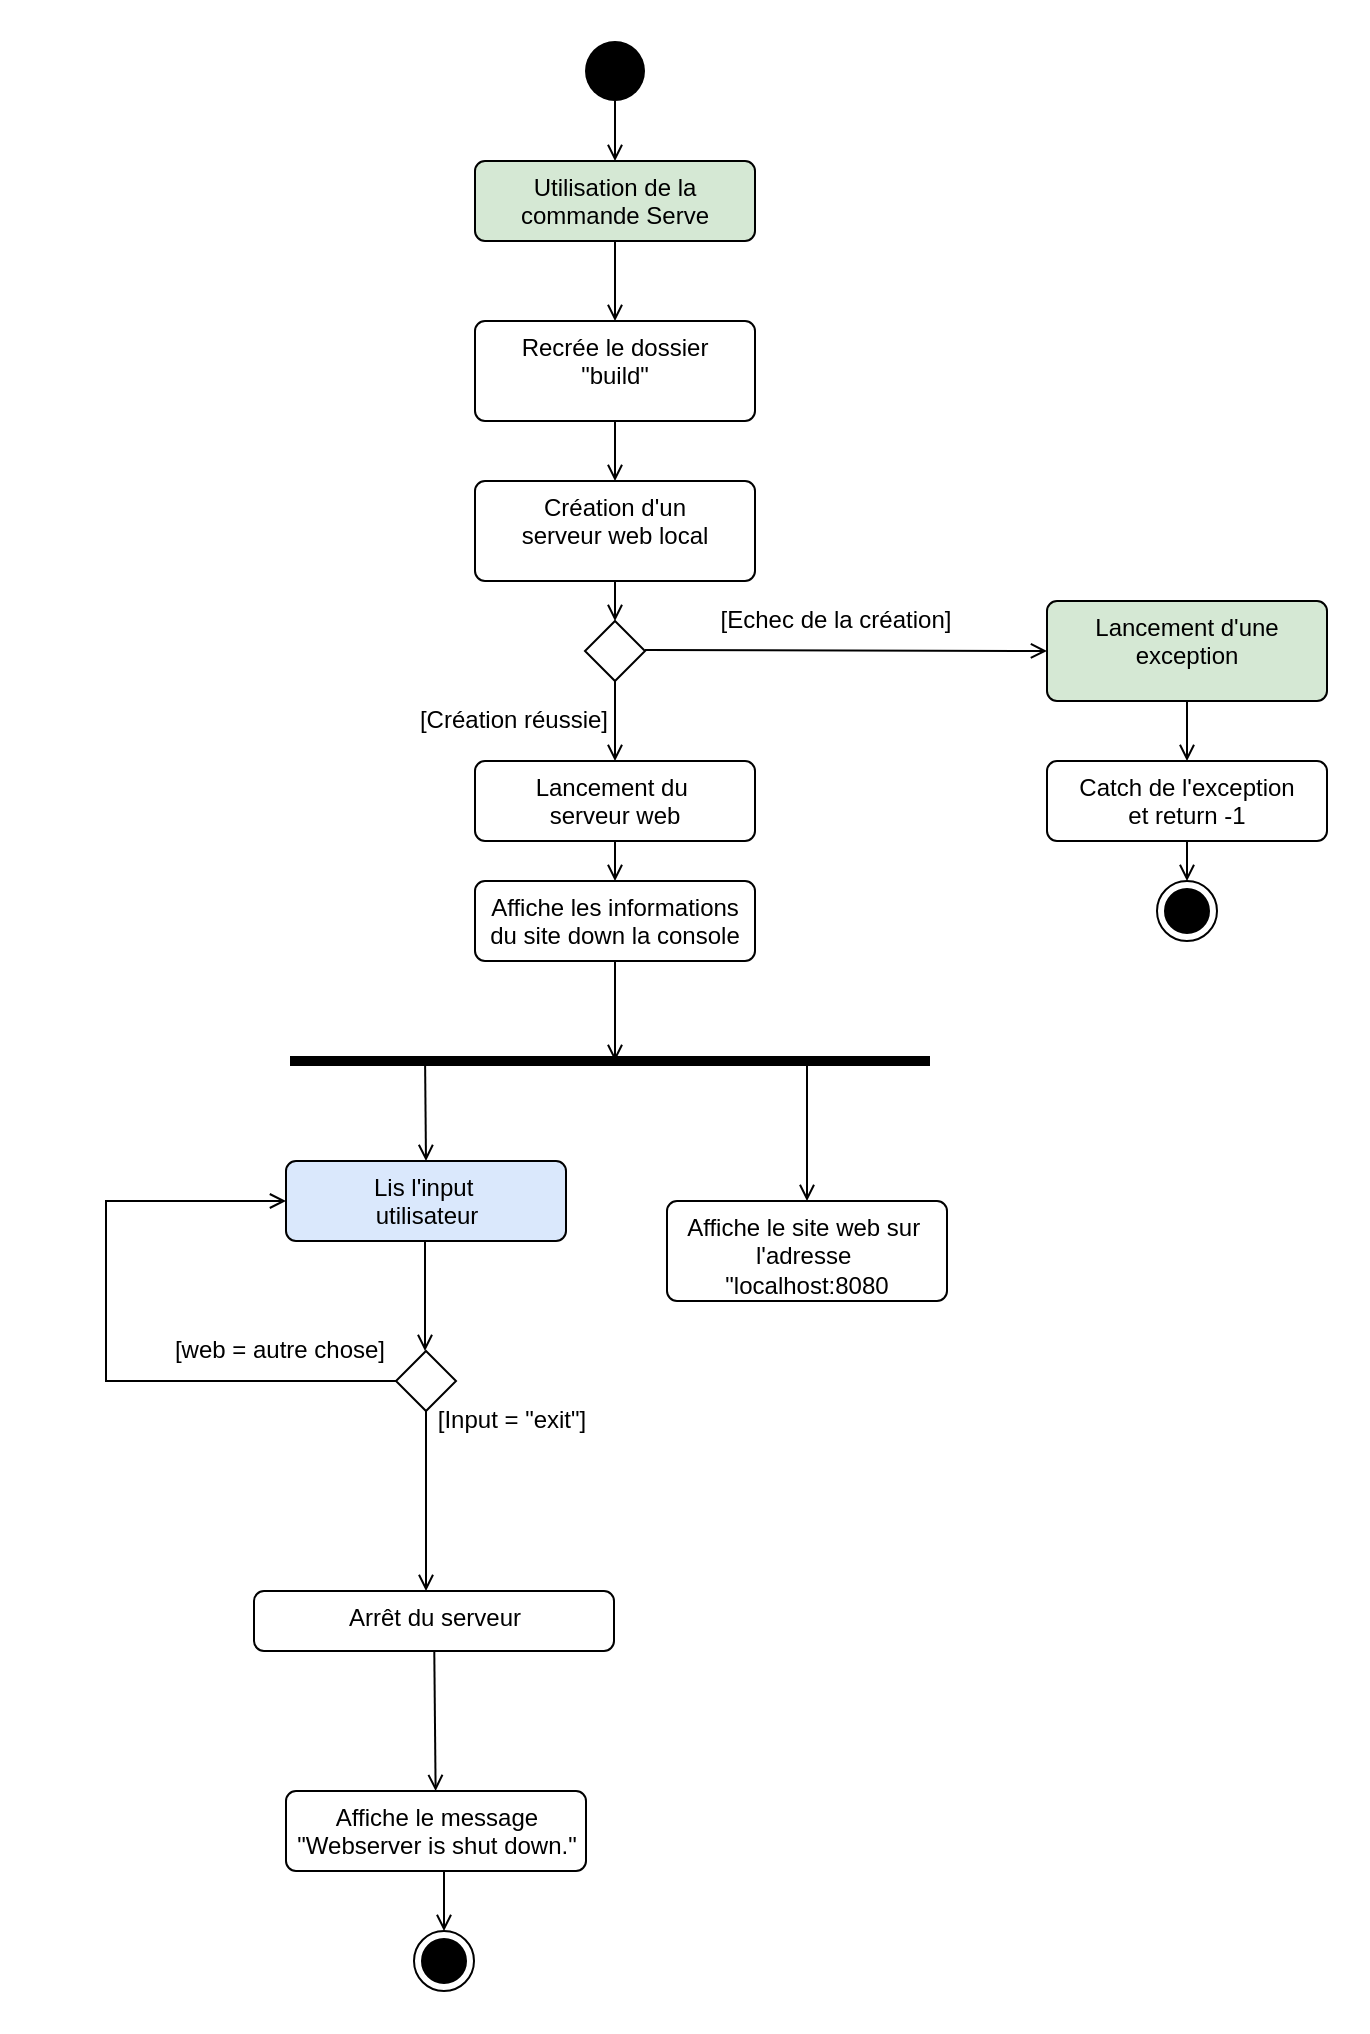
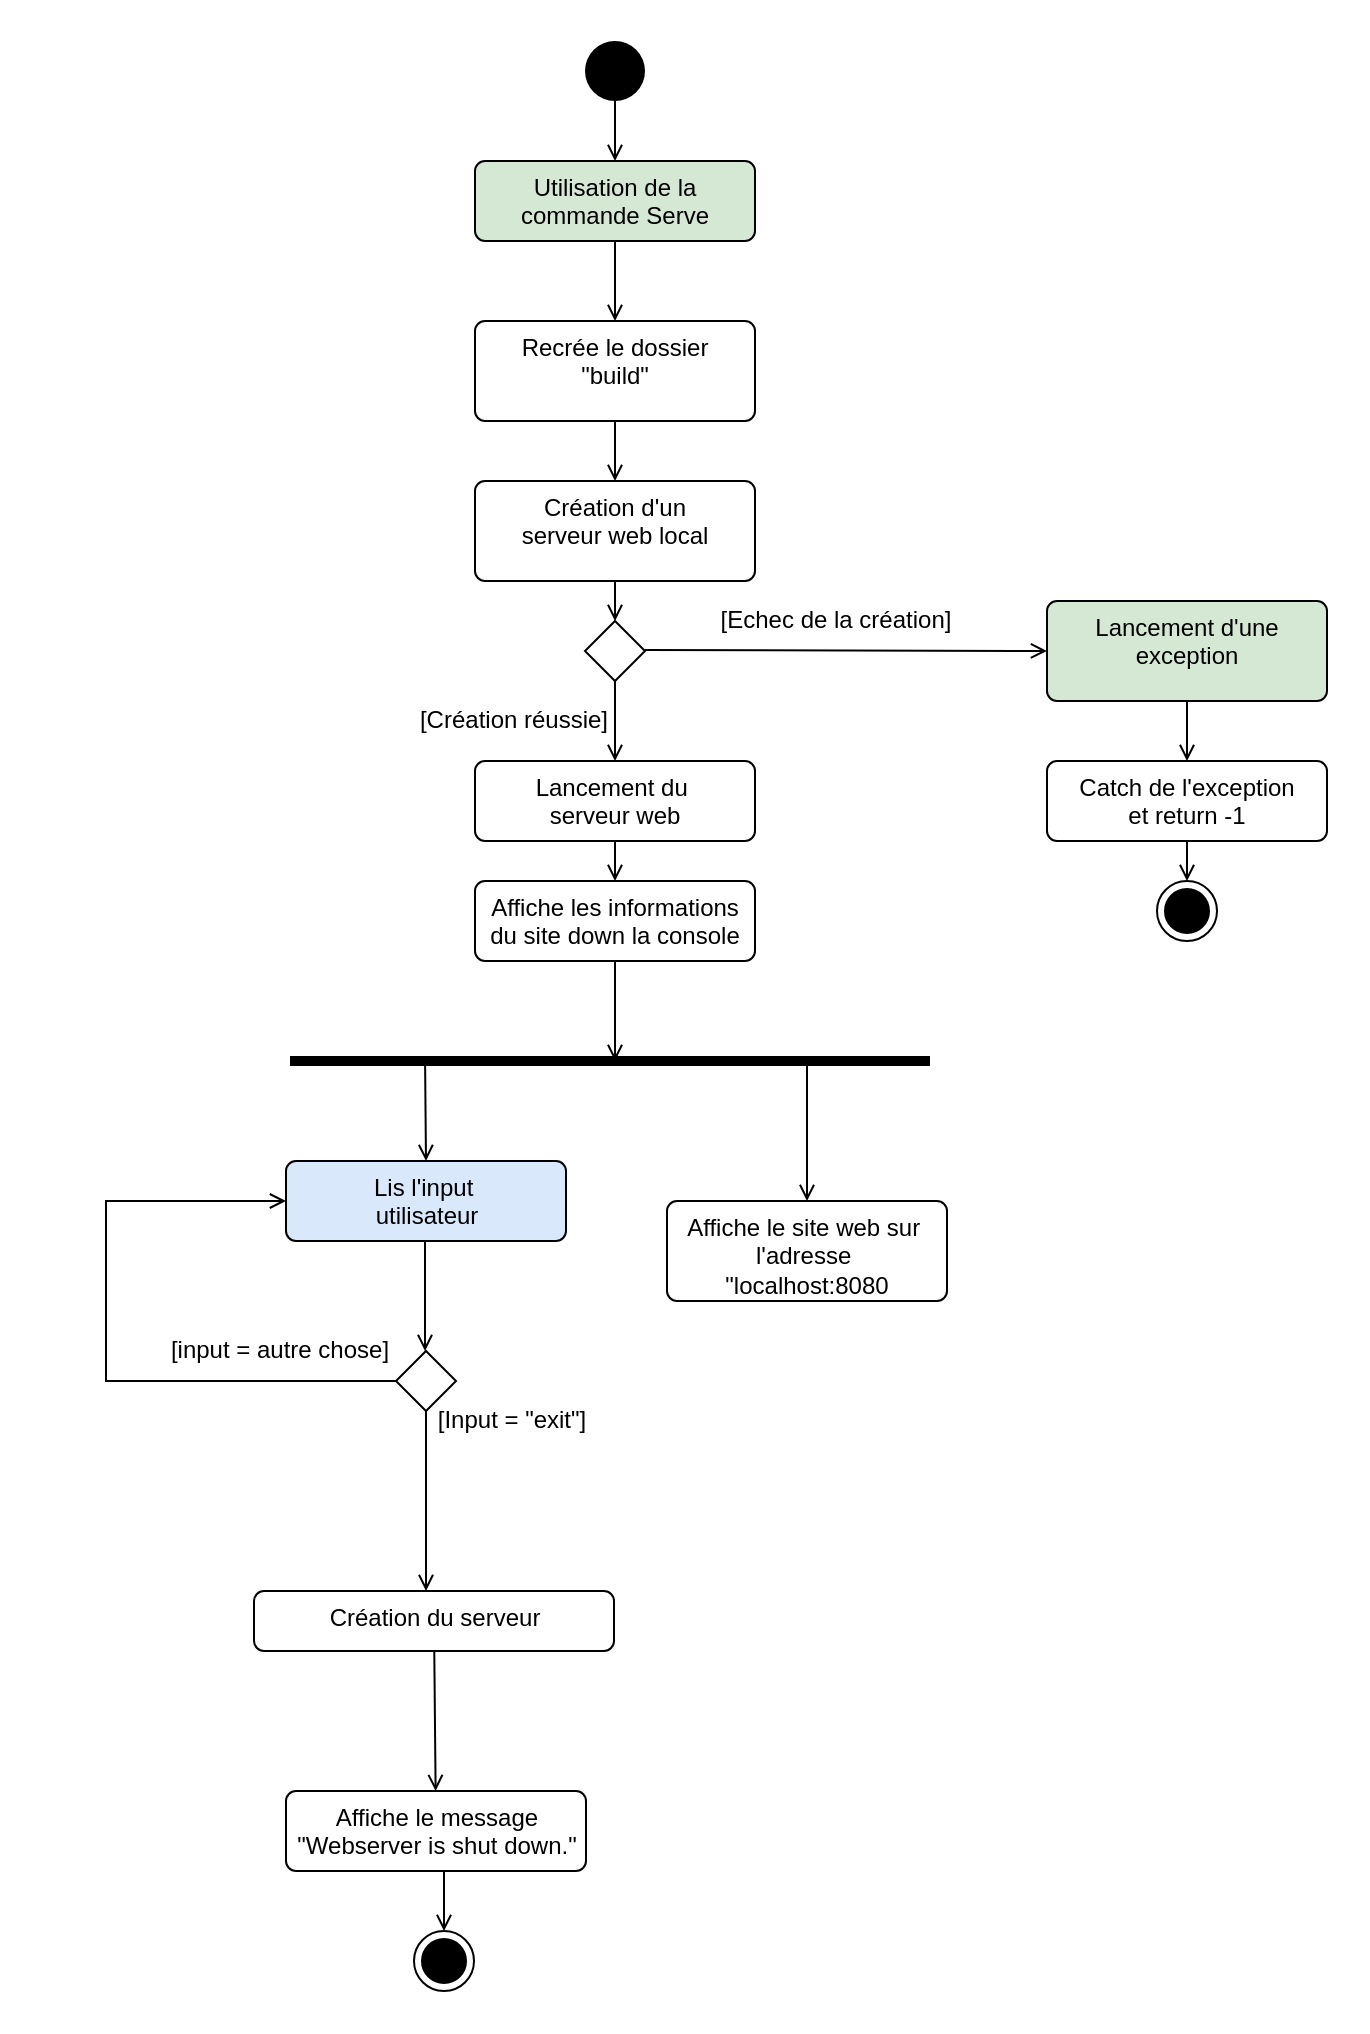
node "[web = autre chose]": label "[web = autre chose]" -> "[input = autre chose]"
node "Arrêt du serveur": label "Arrêt du serveur" -> "Création du serveur"
